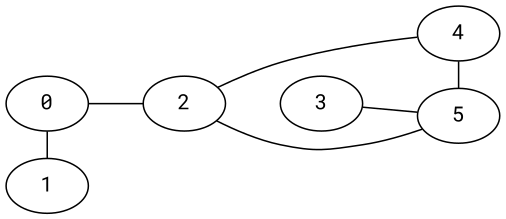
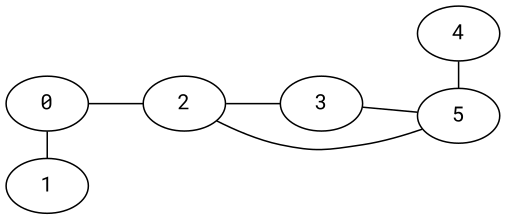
edge "4" -- "2": now "3" -- "2"
